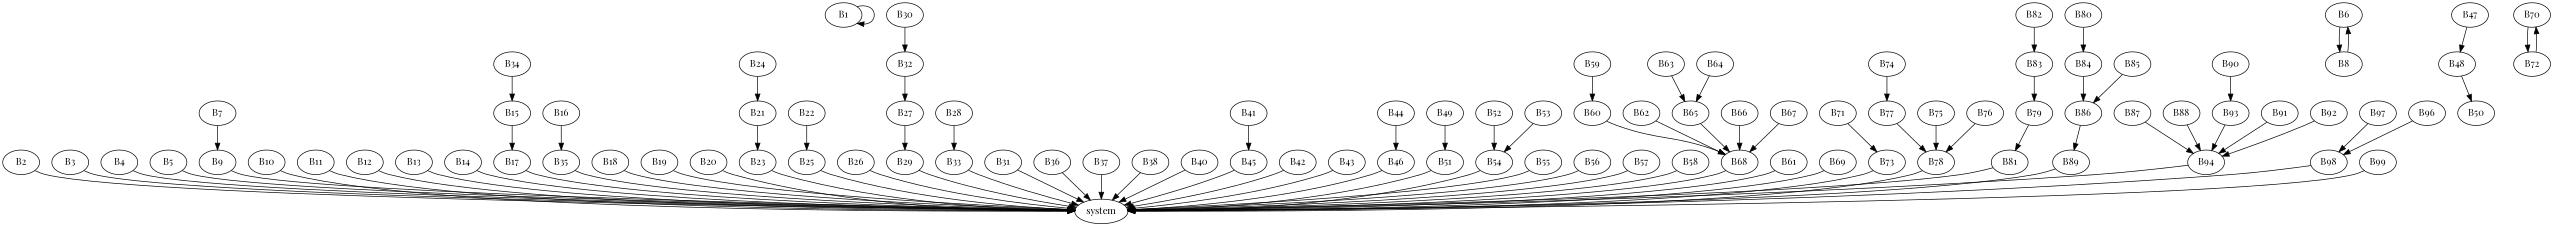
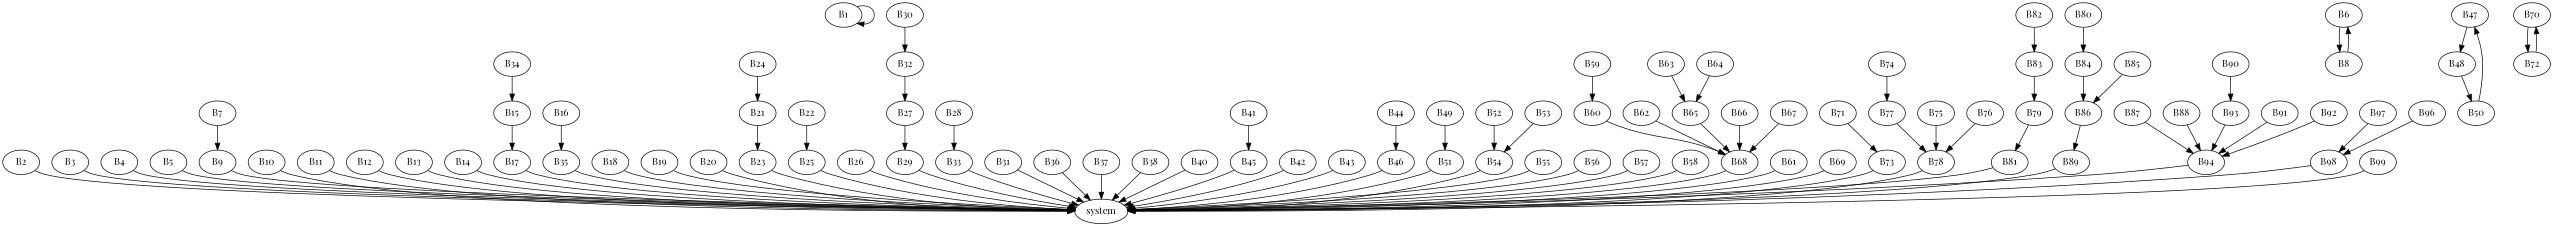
edge "B50" -> "B47": added
